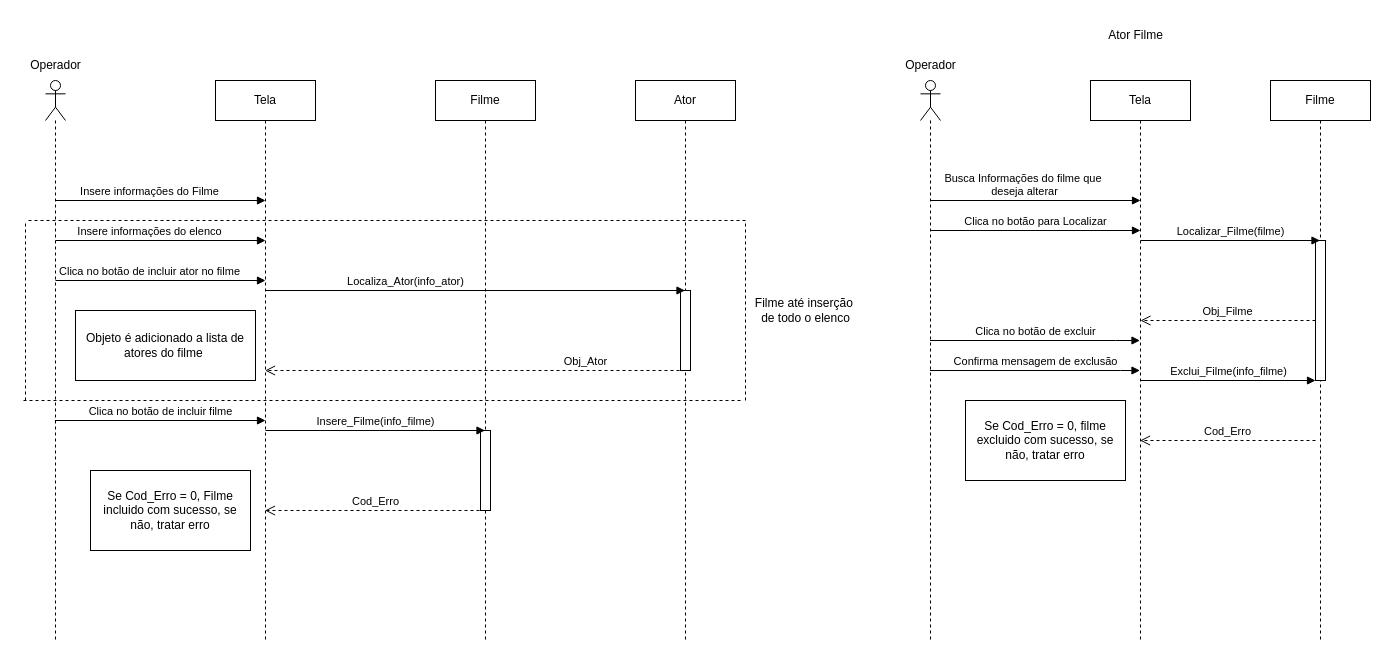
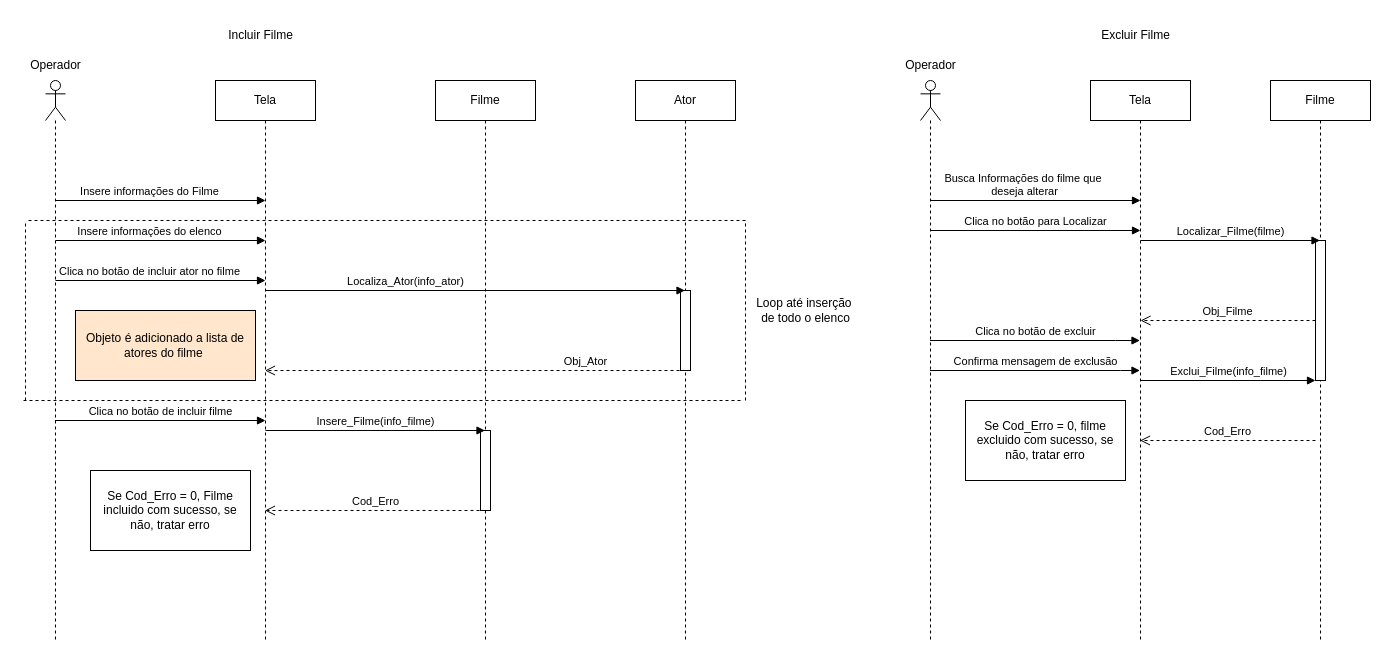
node "Incluir Filme": added
node "Ator Filme": label "Ator Filme" -> "Excluir Filme"
node "Filme até inserção de todo o elenco": label "Filme até inserção de todo o elenco" -> "Loop até inserção de todo o elenco"
node "Objeto é adicionado a lista de atores do filme": fillcolor #ffffff -> #ffe6cc
